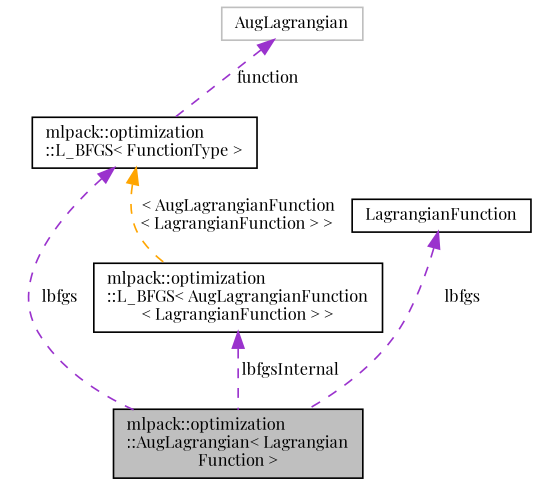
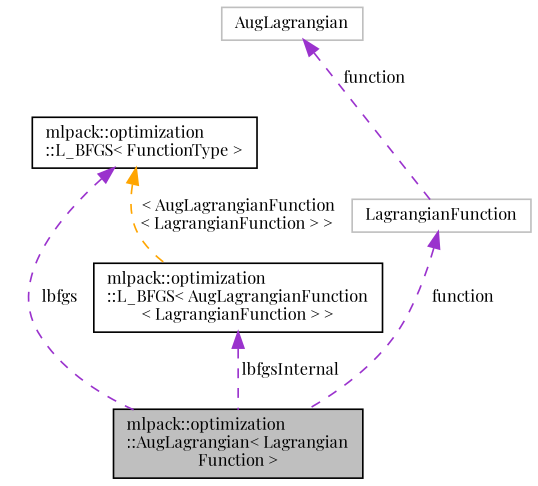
edge "mlpack::optimization ::L_BFGS< FunctionType >" -> "AugLagrangian": now "LagrangianFunction" -> "AugLagrangian"
node "LagrangianFunction": color black -> grey75
edge "mlpack::optimization ::AugLagrangian< Lagrangian Function >" -> "LagrangianFunction": label " lbfgs" -> " function"
